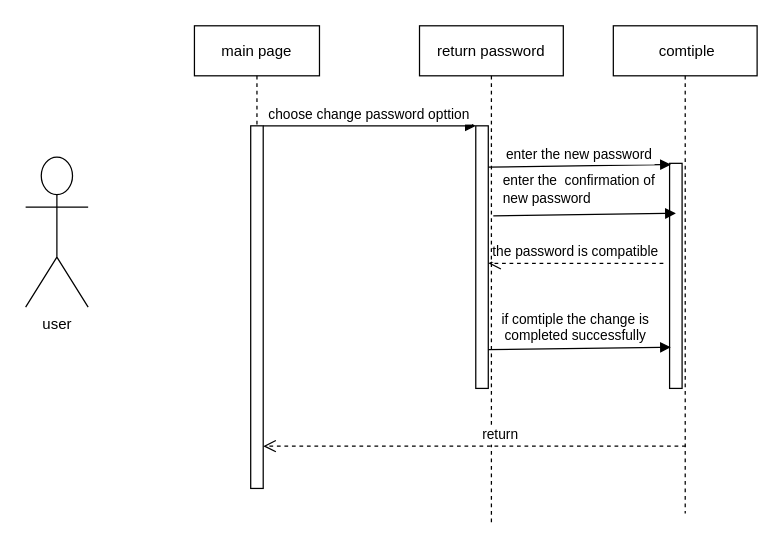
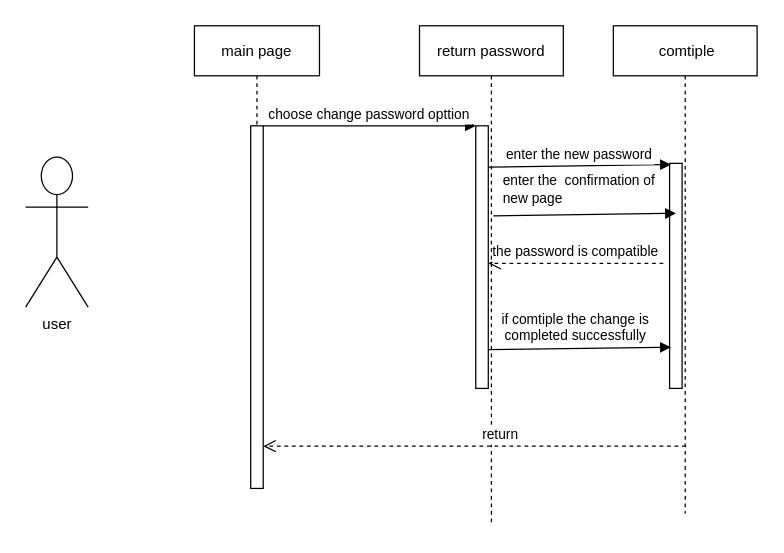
node "enter the confirmation of new password": label "enter the confirmation of new password" -> "enter the confirmation of new page"
